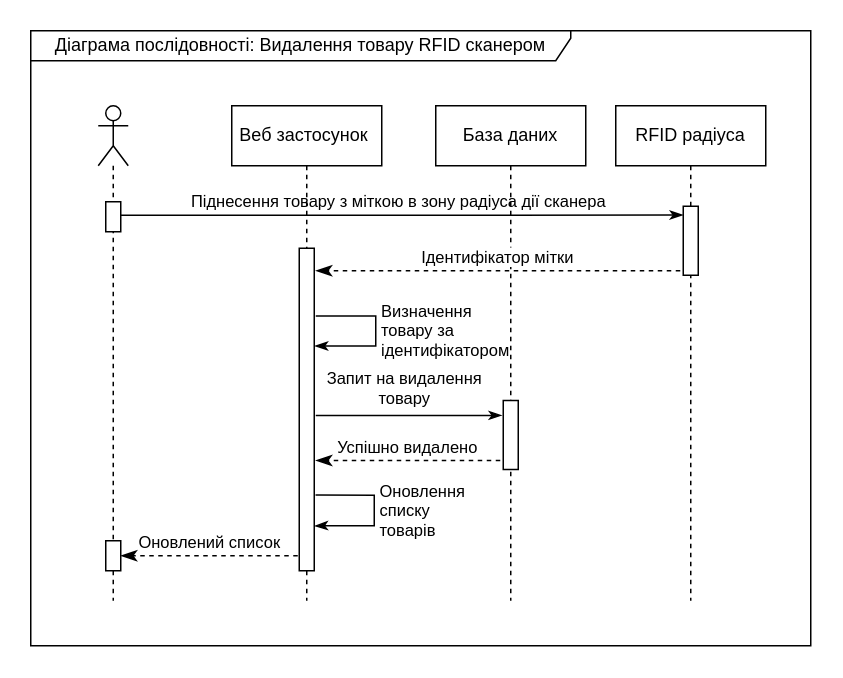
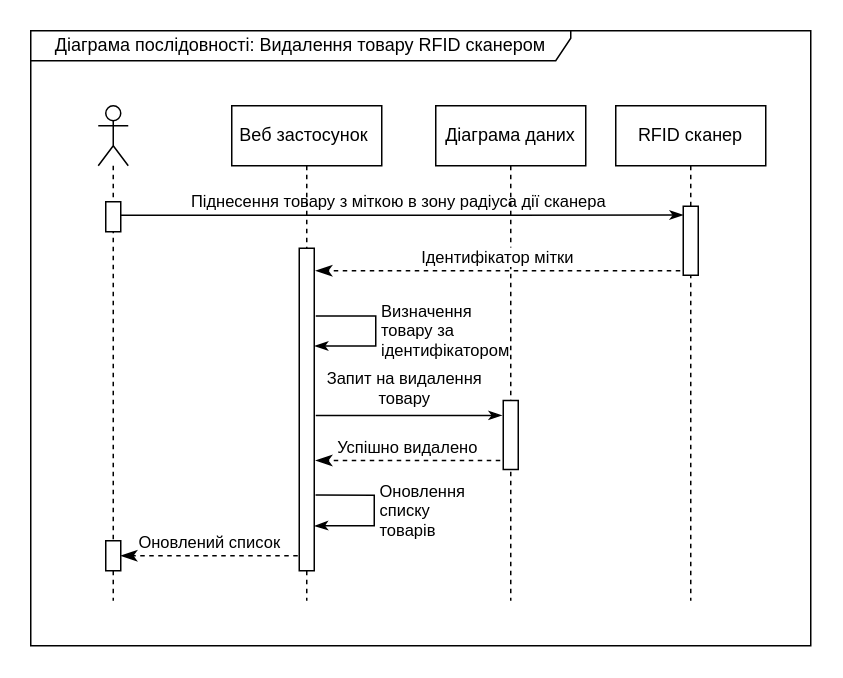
node "База даних": label "База даних" -> "Діаграма даних"
node "RFID радіуса": label "RFID радіуса" -> "RFID сканер"
